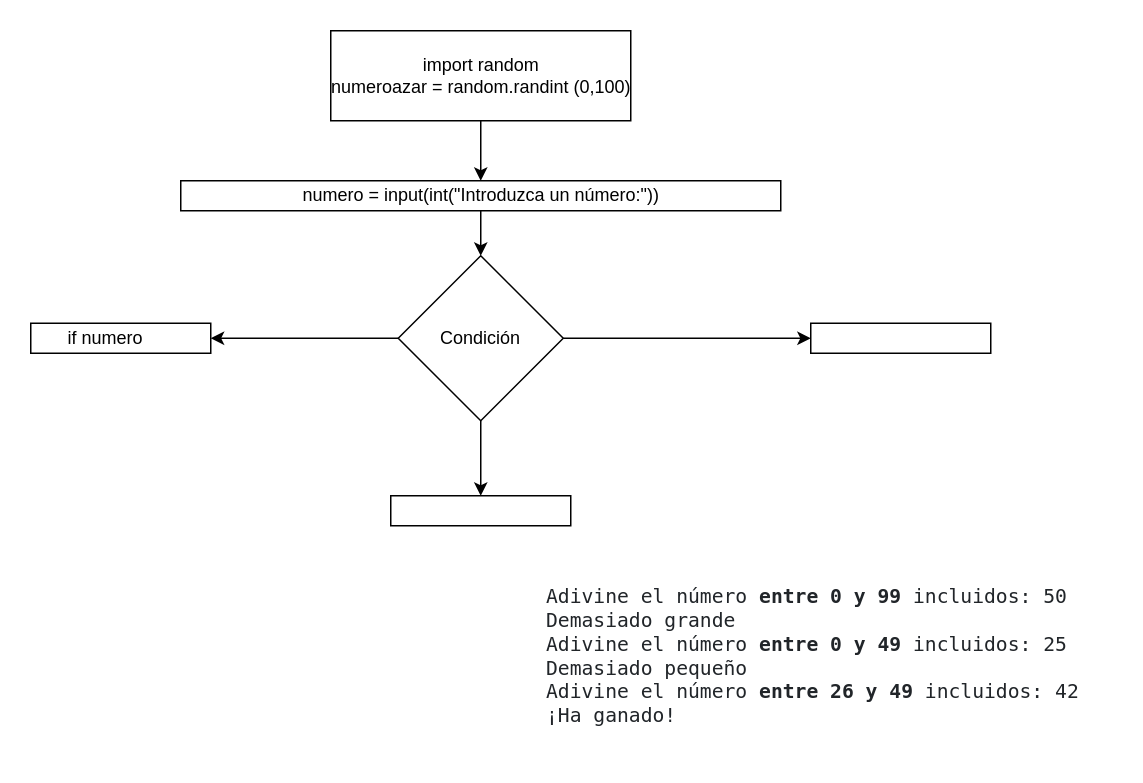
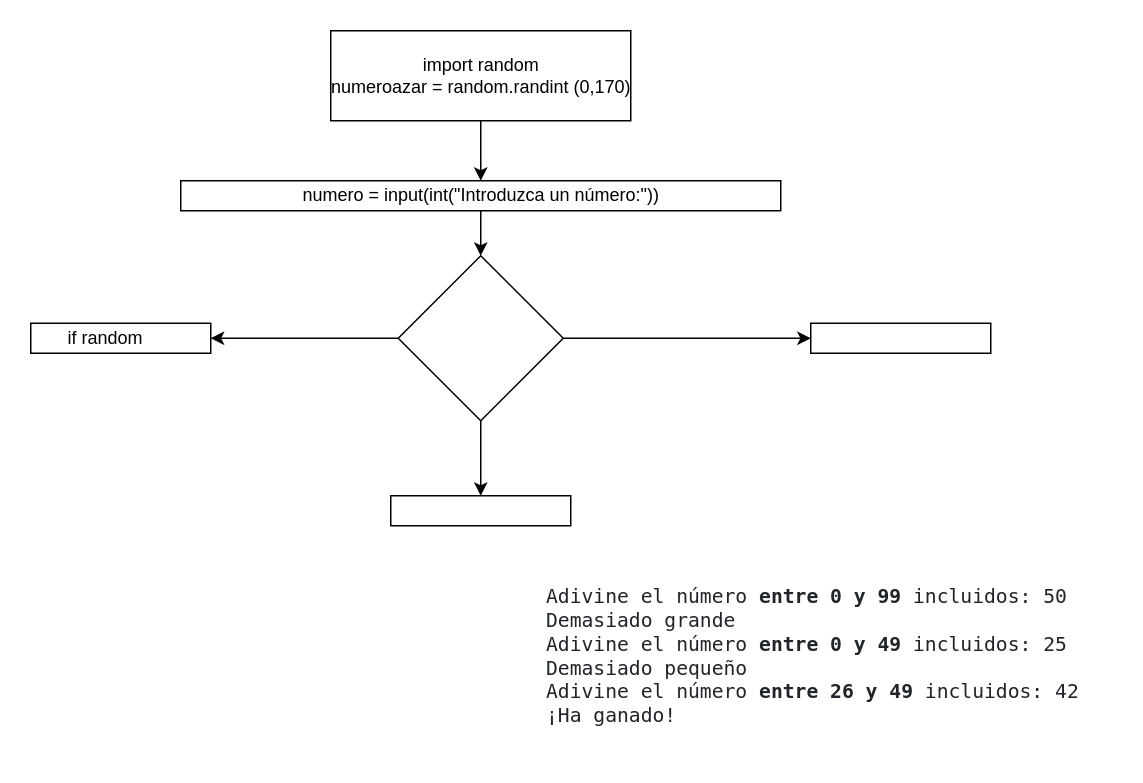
node "import random numeroazar = random.randint (0,100)": label "import random numeroazar = random.randint (0,100)" -> "import random numeroazar = random.randint (0,170)"
node "if numero": label "if numero" -> "if random"
node "Condición": removed
